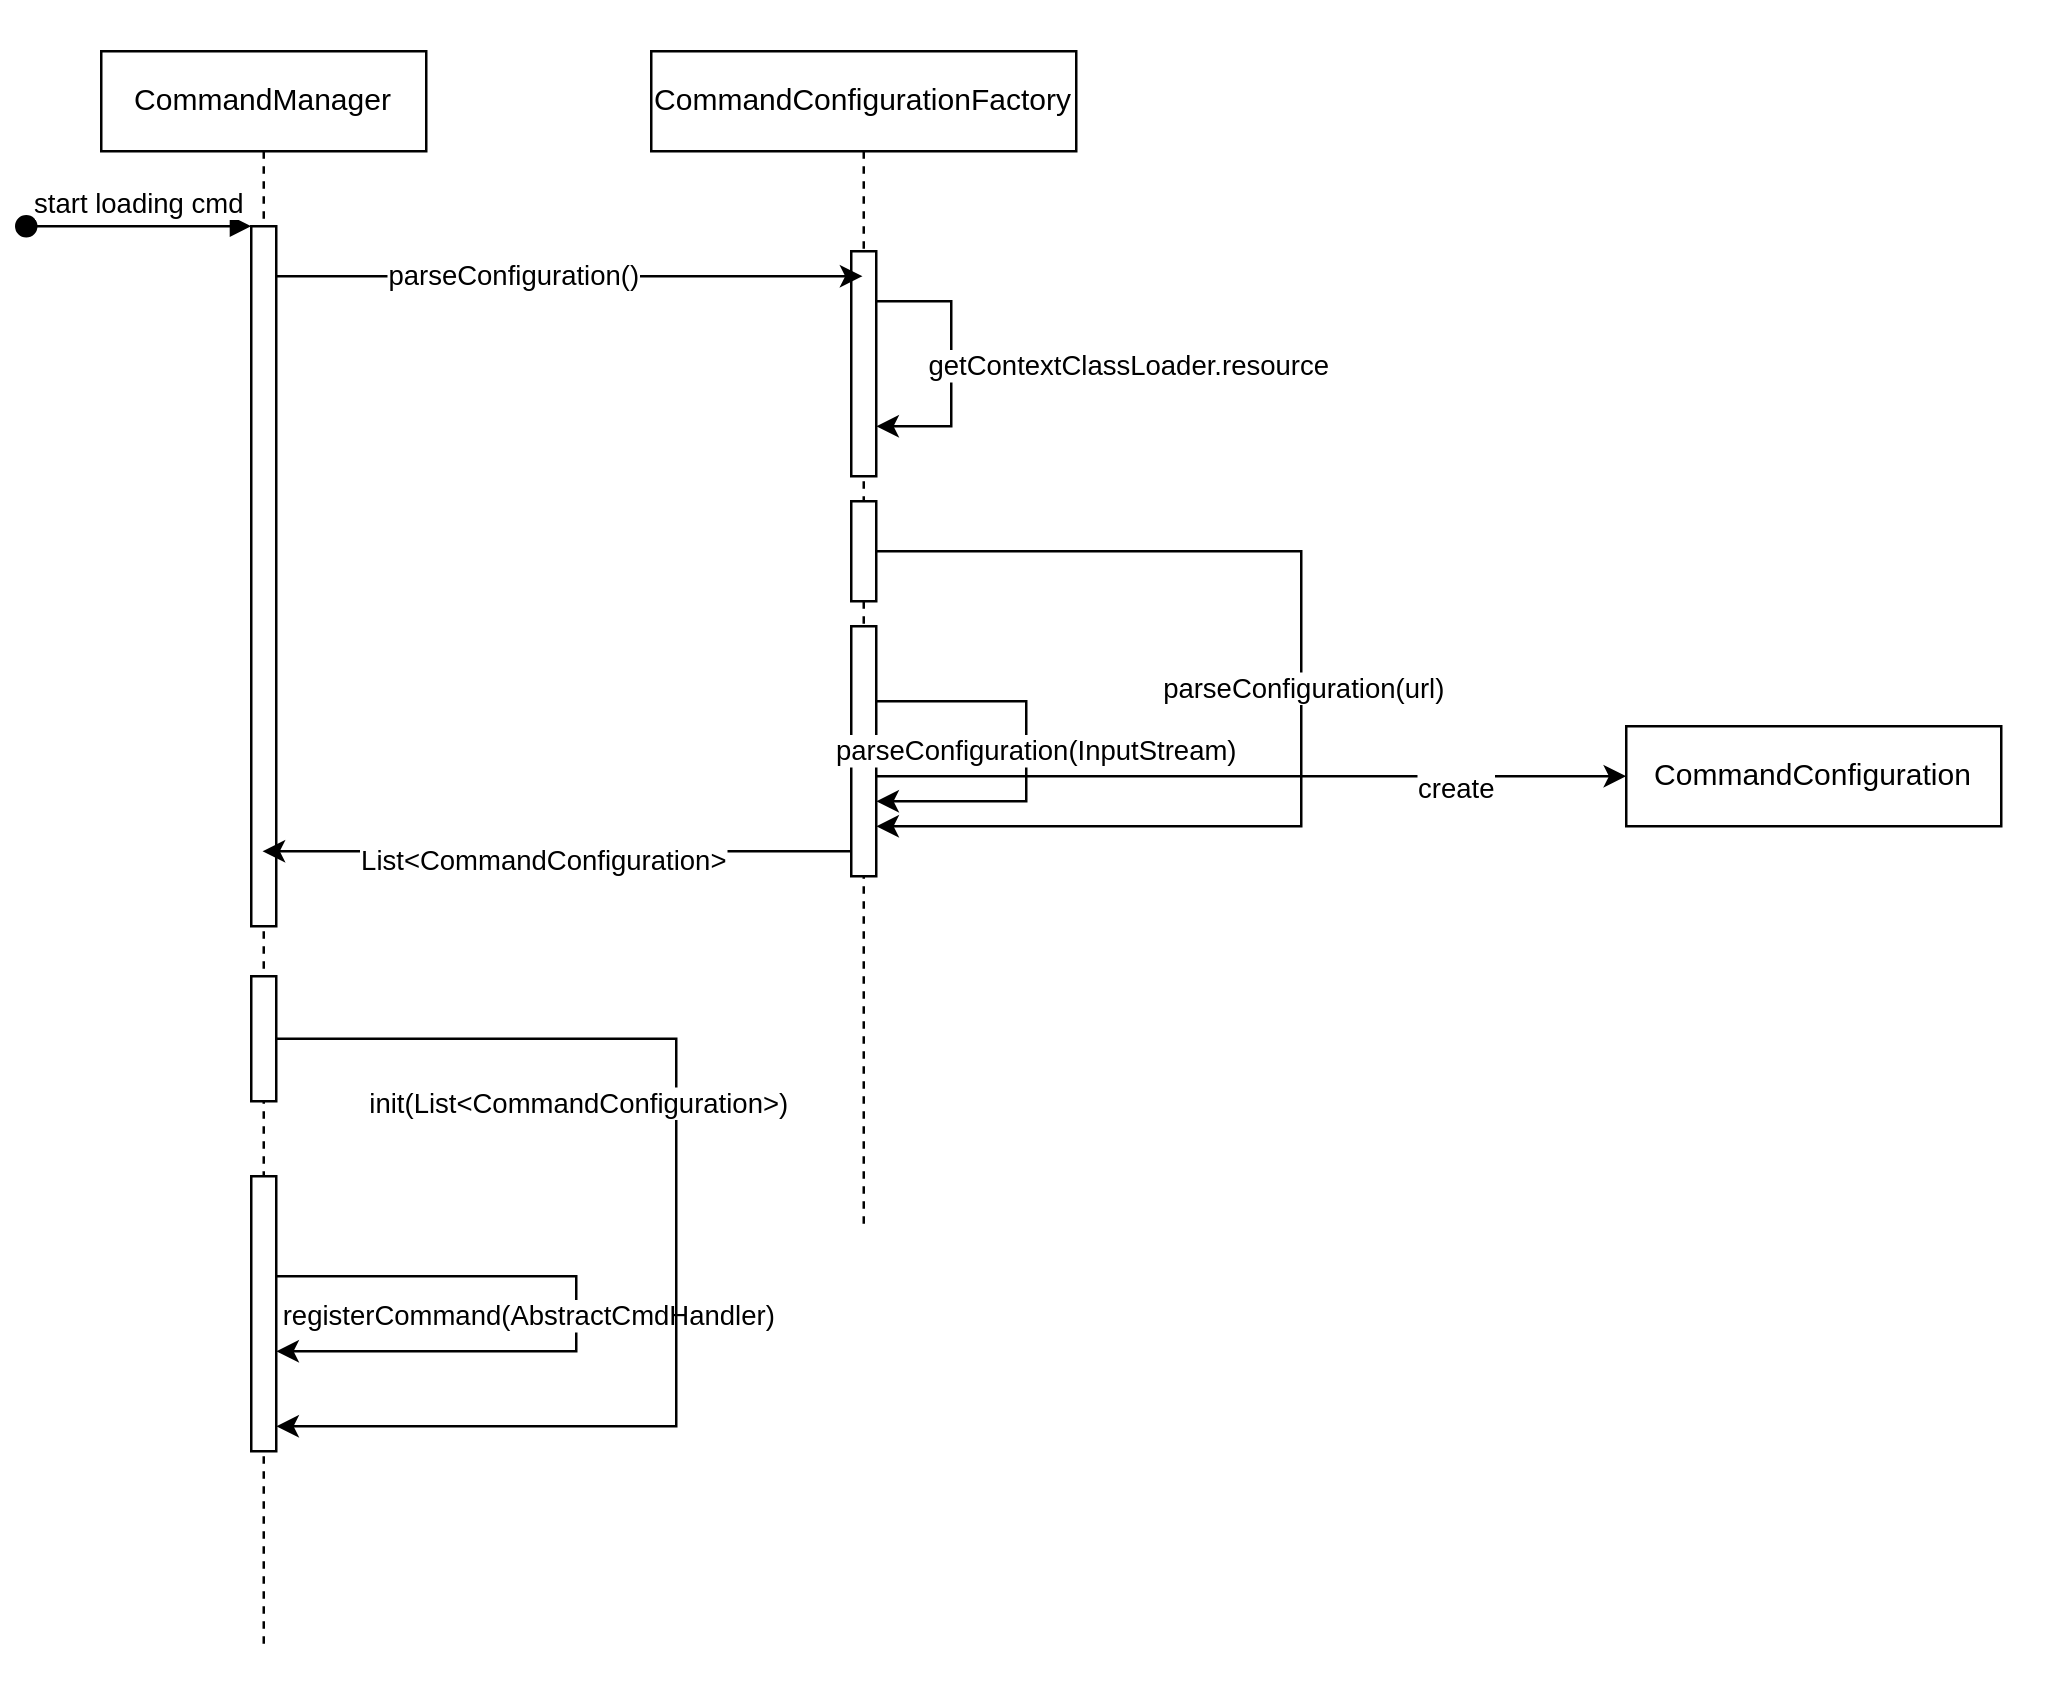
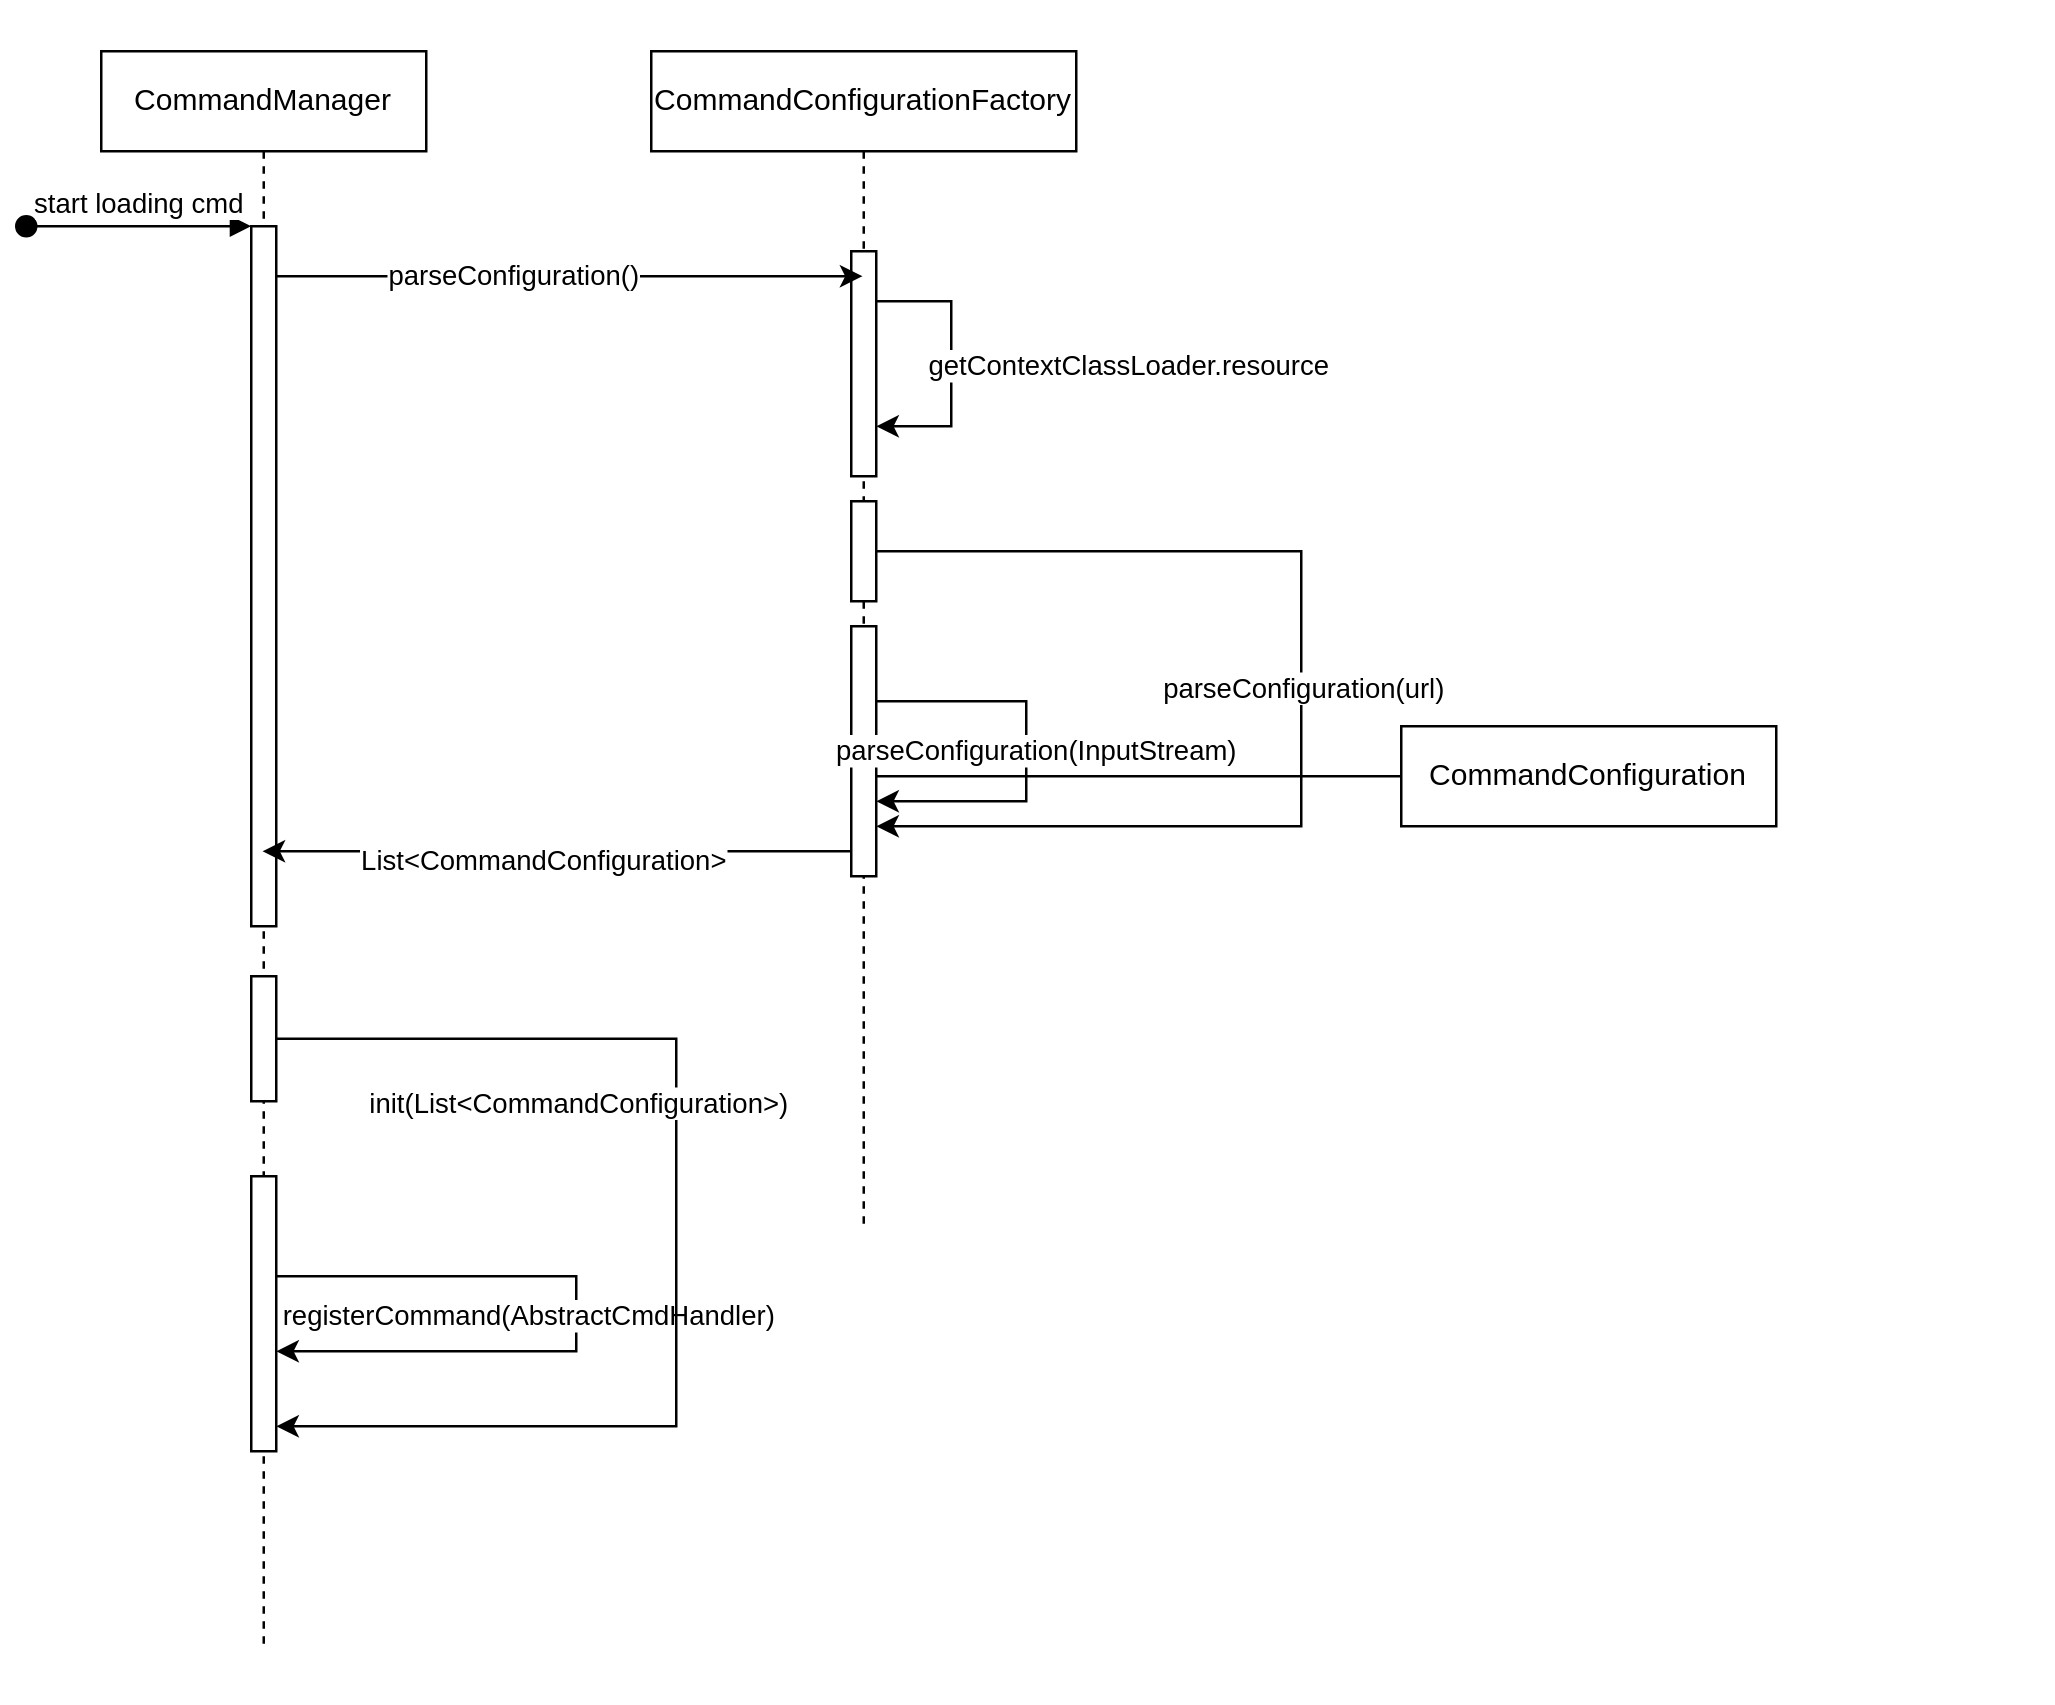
node "CommandConfiguration": moved (1814, 776) -> (1589, 776)
